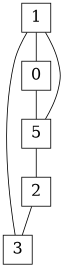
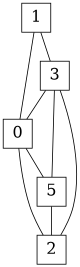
edge "1" -- "5": now "3" -- "5"
edge "3" -- "0": added
edge "0" -- "2": added
